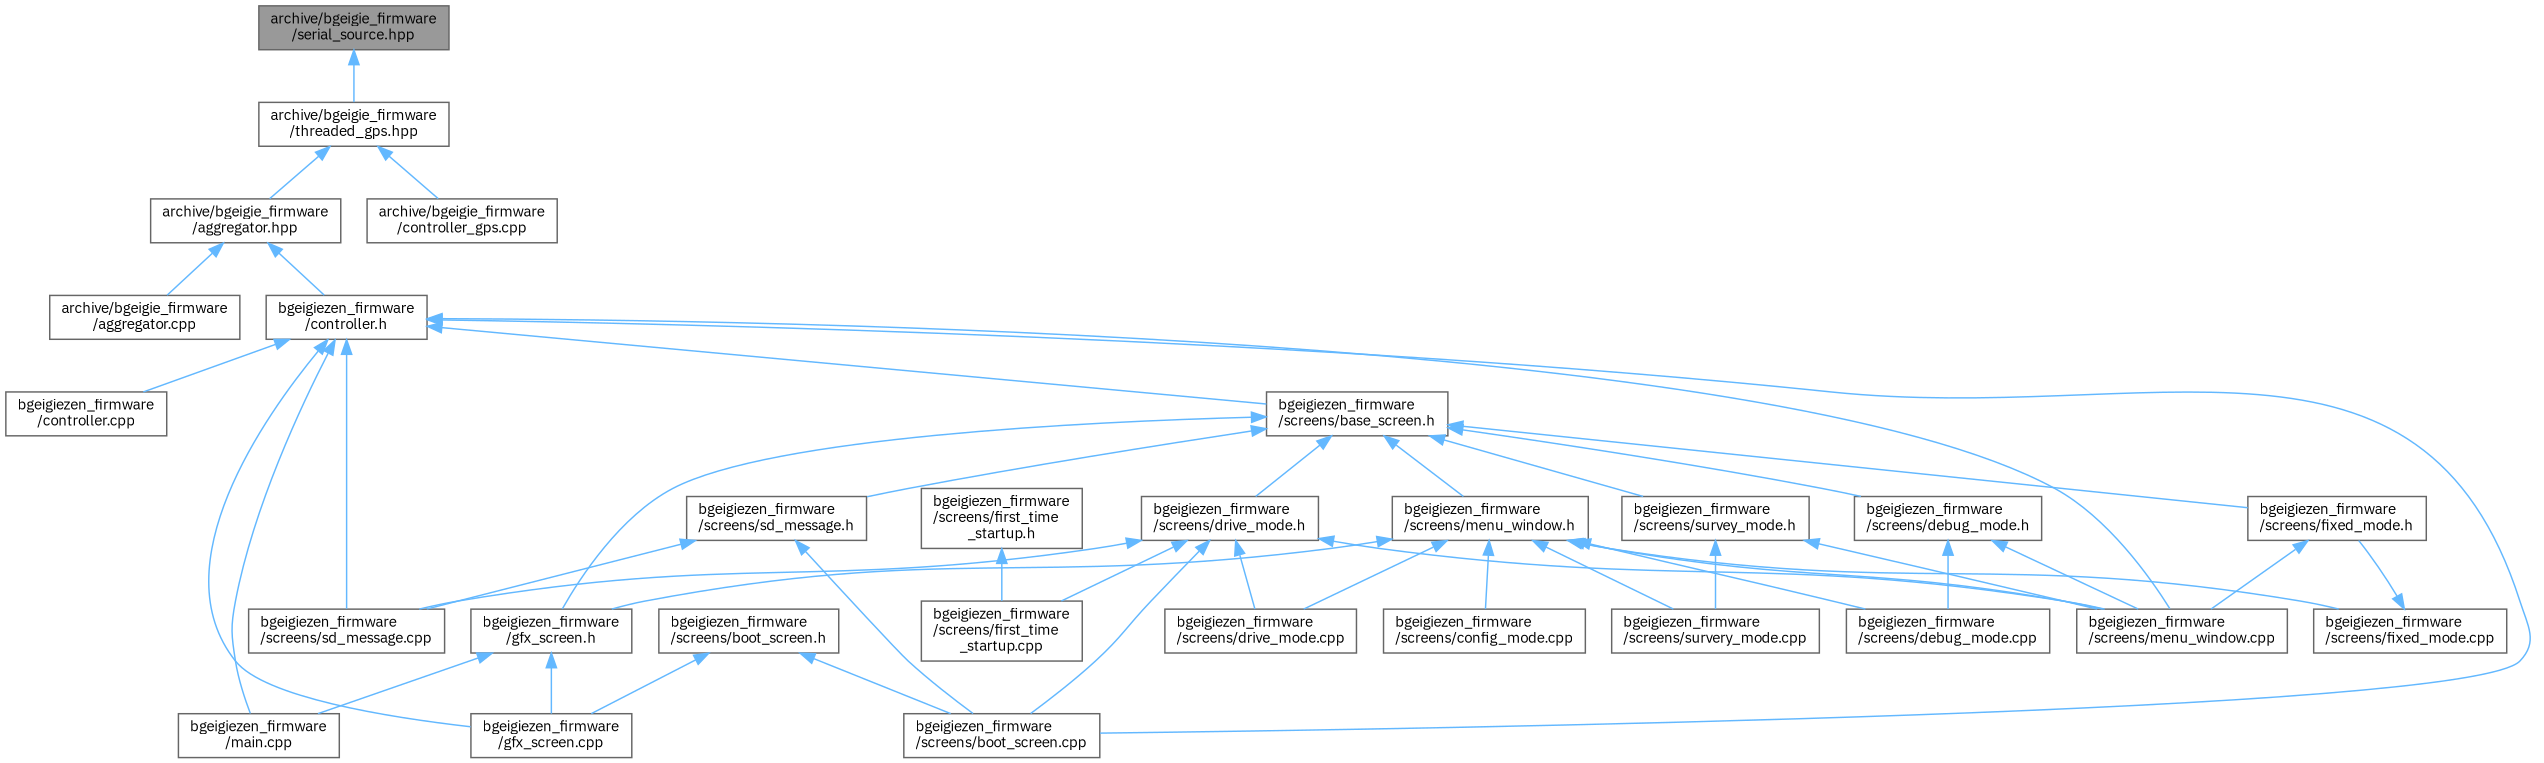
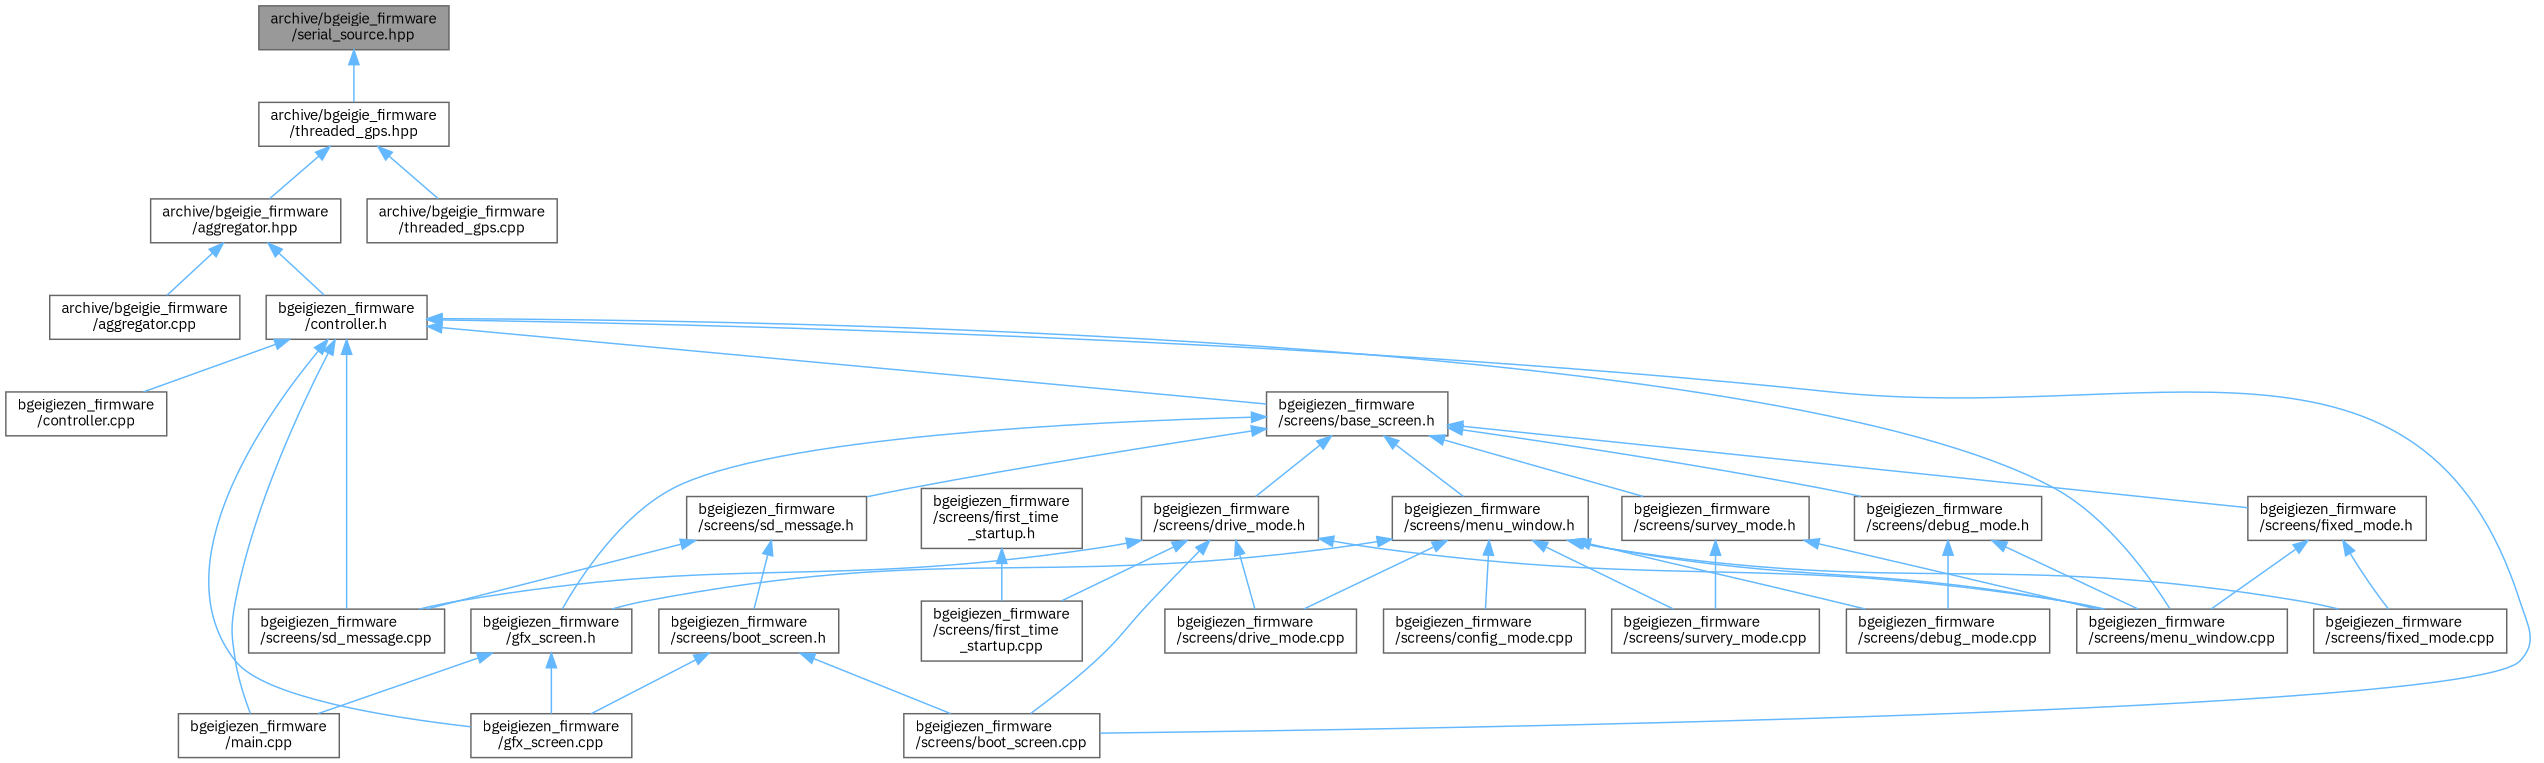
node "archive/bgeigie_firmware /controller_gps.cpp": label "archive/bgeigie_firmware /controller_gps.cpp" -> "archive/bgeigie_firmware /threaded_gps.cpp"
edge "bgeigiezen_firmware /screens/fixed_mode.h" -> "bgeigiezen_firmware /screens/fixed_mode.cpp": reversed
edge "bgeigiezen_firmware /screens/boot_screen.cpp" -> "bgeigiezen_firmware /screens/sd_message.h": now "bgeigiezen_firmware /screens/boot_screen.h" -> "bgeigiezen_firmware /screens/sd_message.h"
